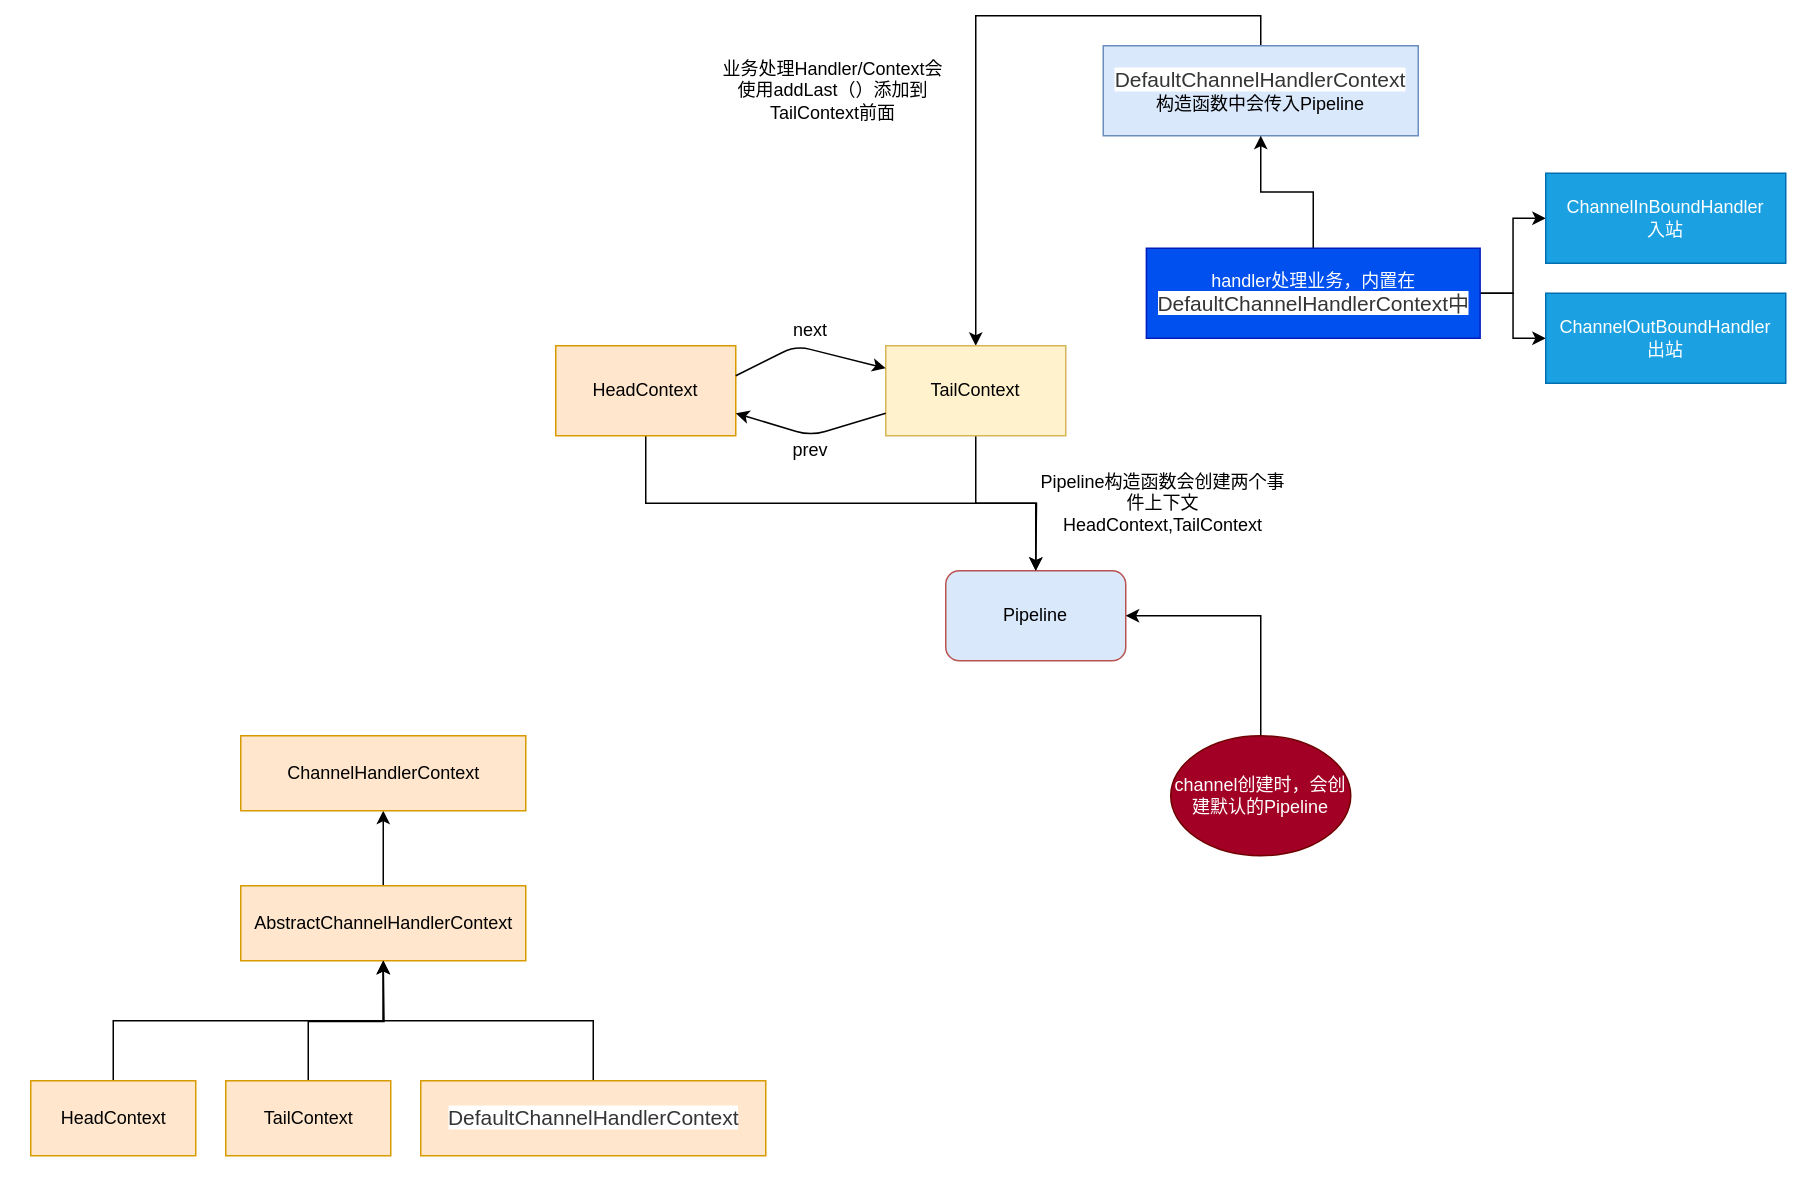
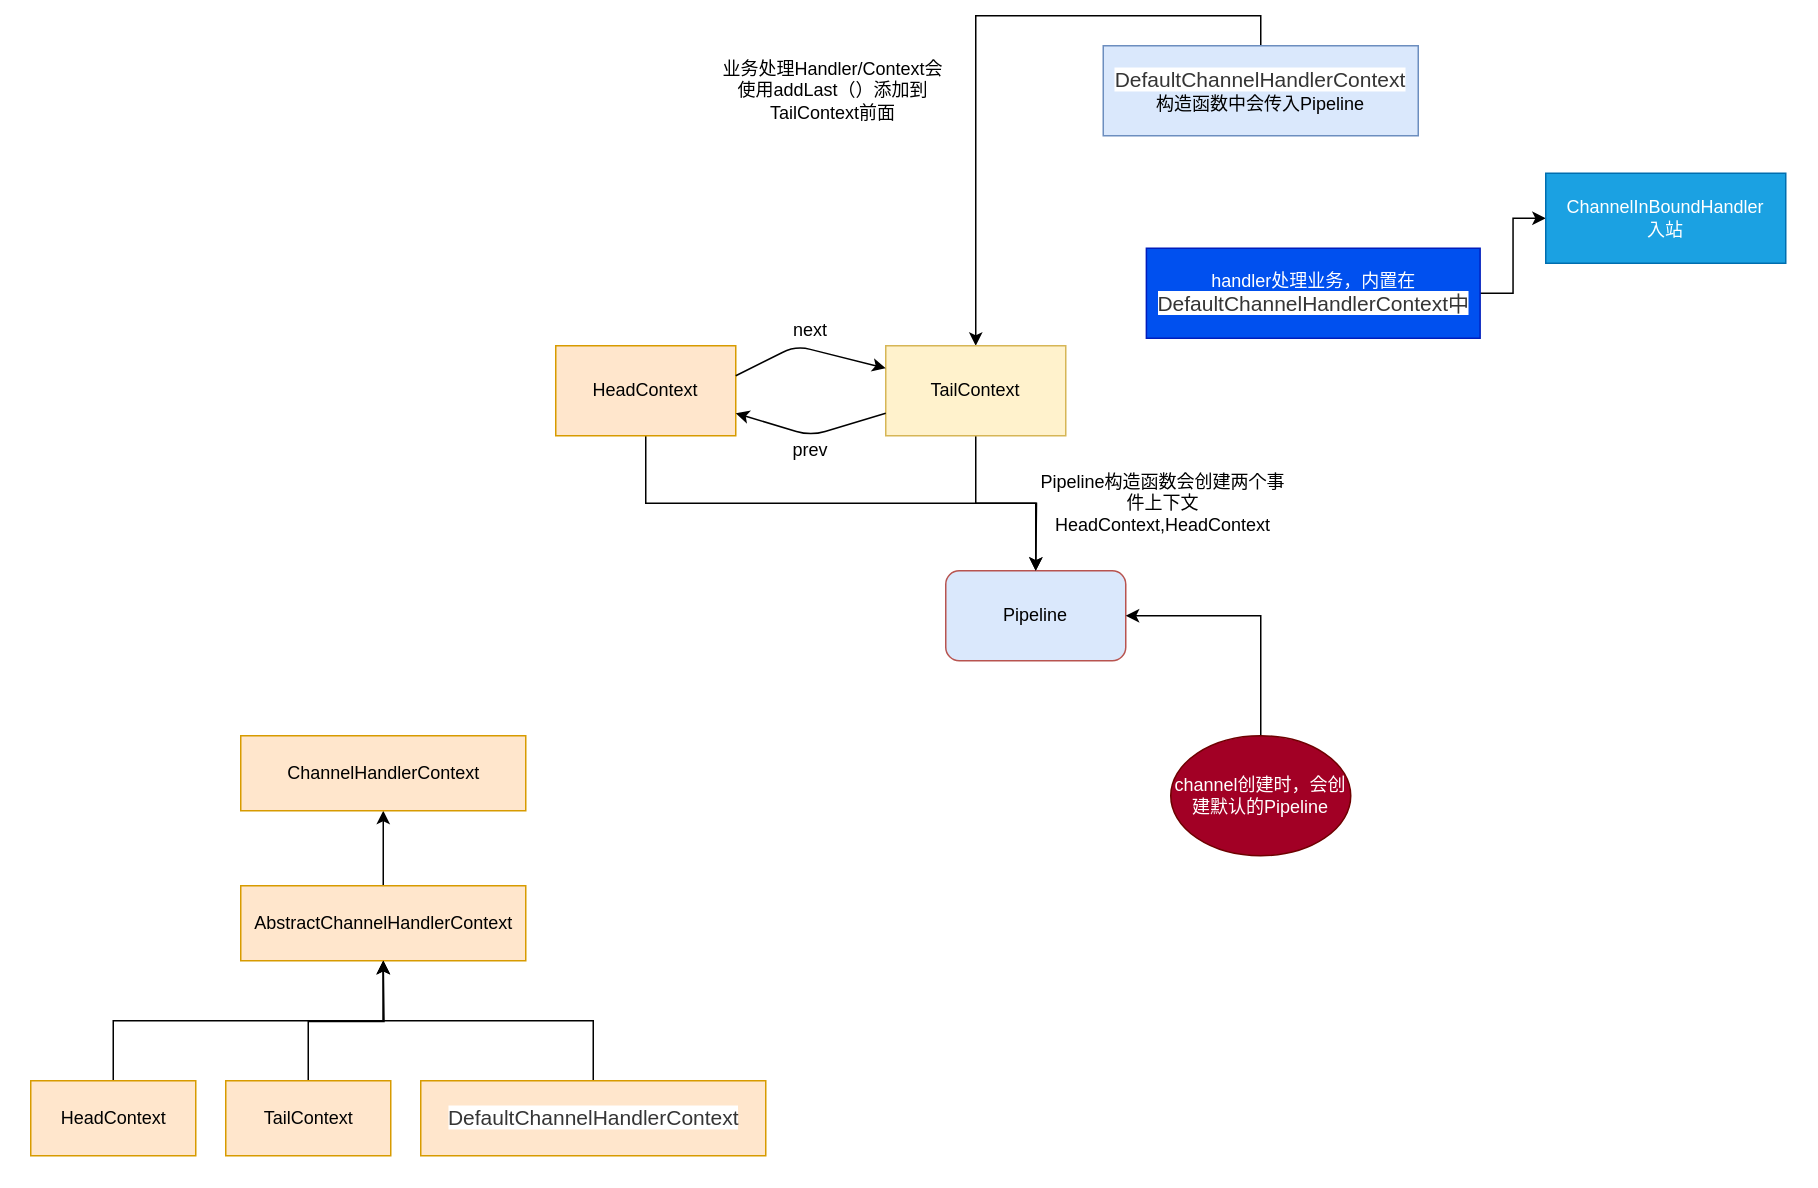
edge "handler处理业务，内置在DefaultChannelHandlerContext中" -> "DefaultChannelHandlerContext 构造函数中会传入Pipeline": removed
edge "handler处理业务，内置在DefaultChannelHandlerContext中" -> "ChannelOutBoundHandler 出站": removed
node "ChannelOutBoundHandler 出站": removed
node "Pipeline构造函数会创建两个事件上下文HeadContext,TailContext": label "Pipeline构造函数会创建两个事件上下文HeadContext,TailContext" -> "Pipeline构造函数会创建两个事件上下文HeadContext,HeadContext"
